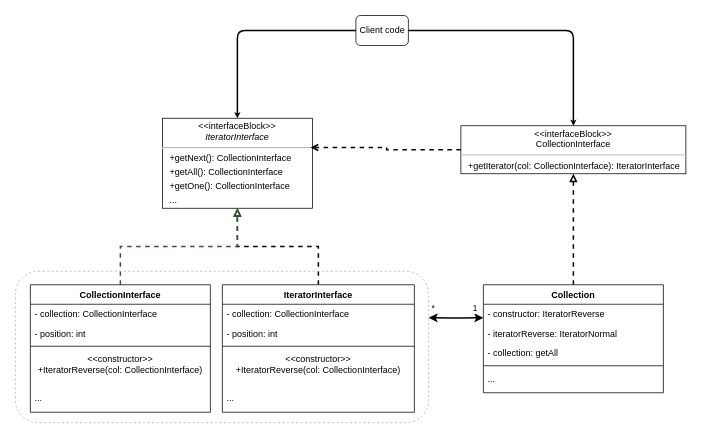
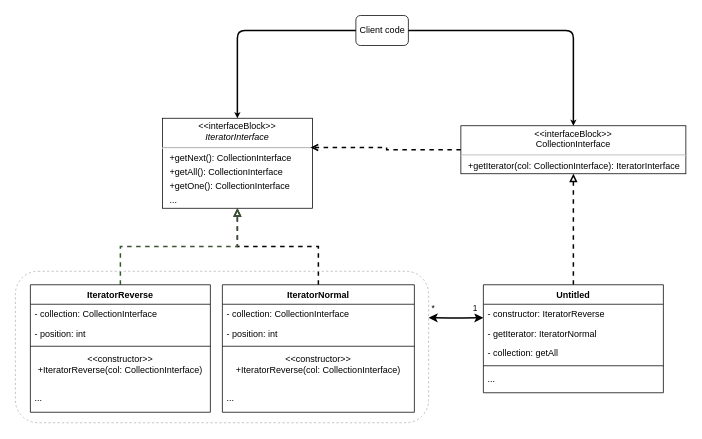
node "CollectionInterface": label "CollectionInterface" -> "IteratorReverse"
node "IteratorInterface": label "IteratorInterface" -> "IteratorNormal"
node "Collection": label "Collection" -> "Untitled"
node "- iteratorReverse: IteratorNormal": label "- iteratorReverse: IteratorNormal" -> "- getIterator: IteratorNormal"
